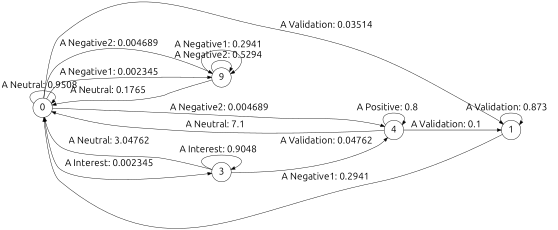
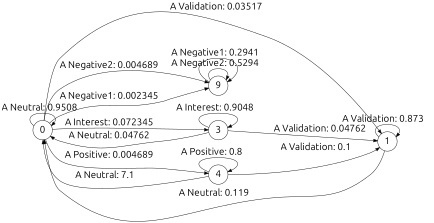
edge "0" -> "1": label "A Validation: 0.03514  " -> "A Validation: 0.03517  "
edge "9" -> "0": removed, label "A Neutral: 0.1765"
edge "0" -> "4": label "A Negative2: 0.004689  " -> "A Positive: 0.004689  "
edge "3" -> "0": label "A Neutral: 3.04762  " -> "A Neutral: 0.04762  "
edge "0" -> "3": label "A Interest: 0.002345  " -> "A Interest: 0.072345  "
edge "3" -> "4": now "3" -> "1"
edge "1" -> "0": label "A Negative1: 0.2941   " -> "A Neutral: 0.119    "
